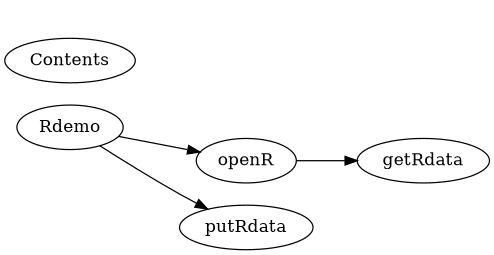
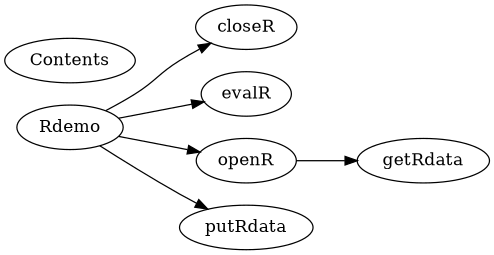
node "closeR": added
node "evalR": added
